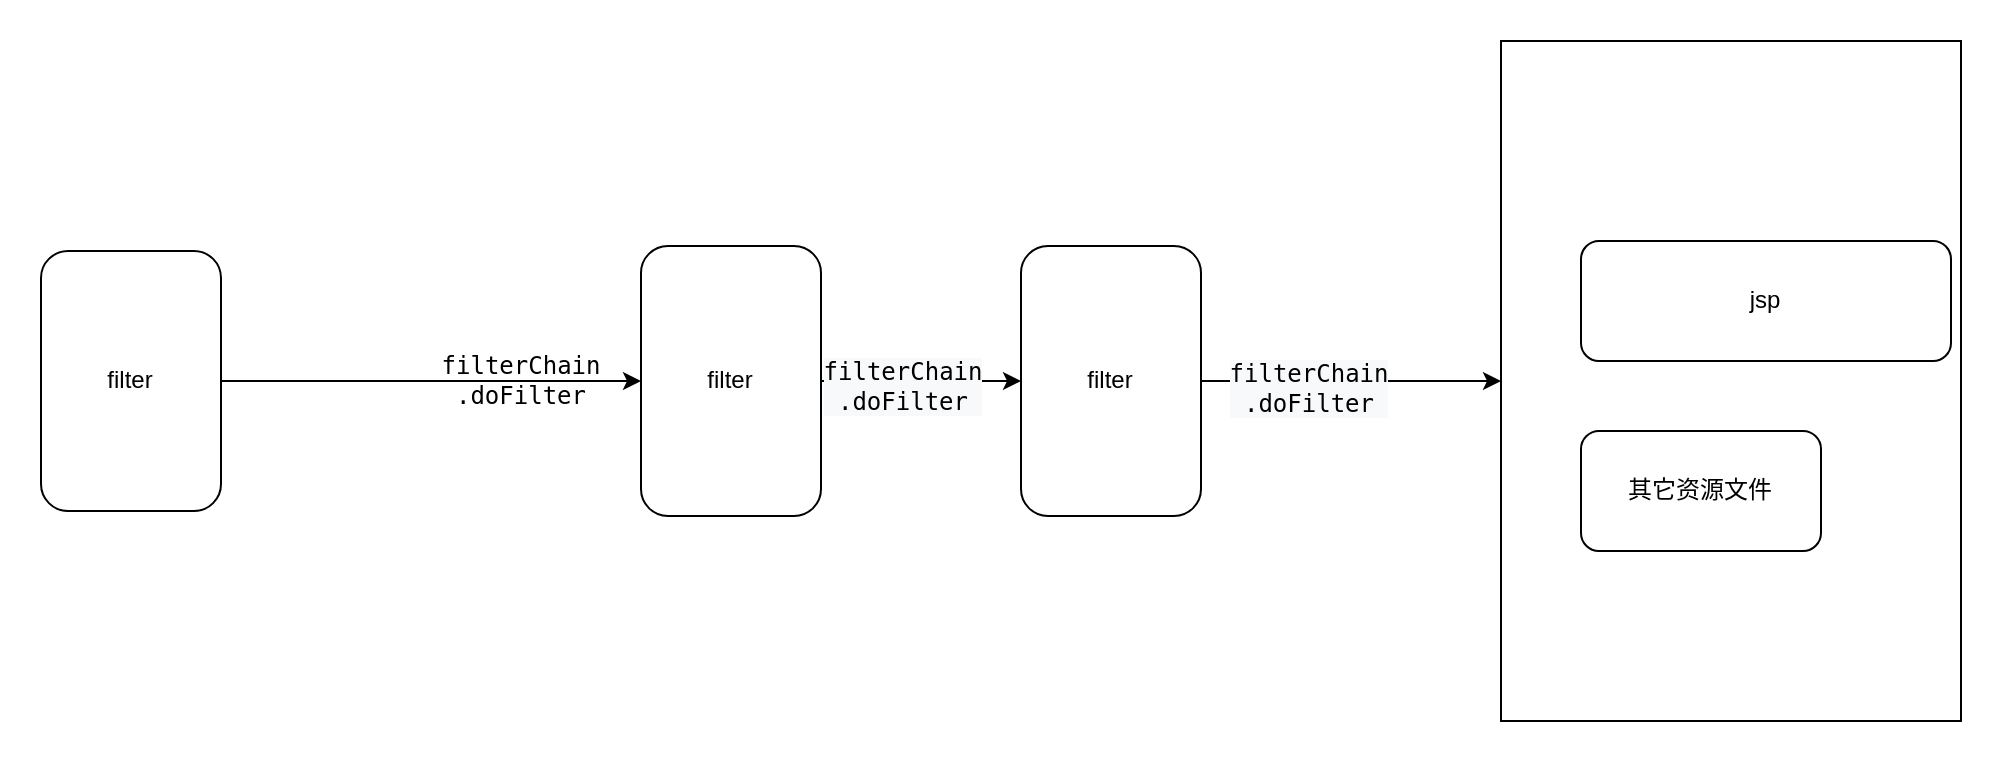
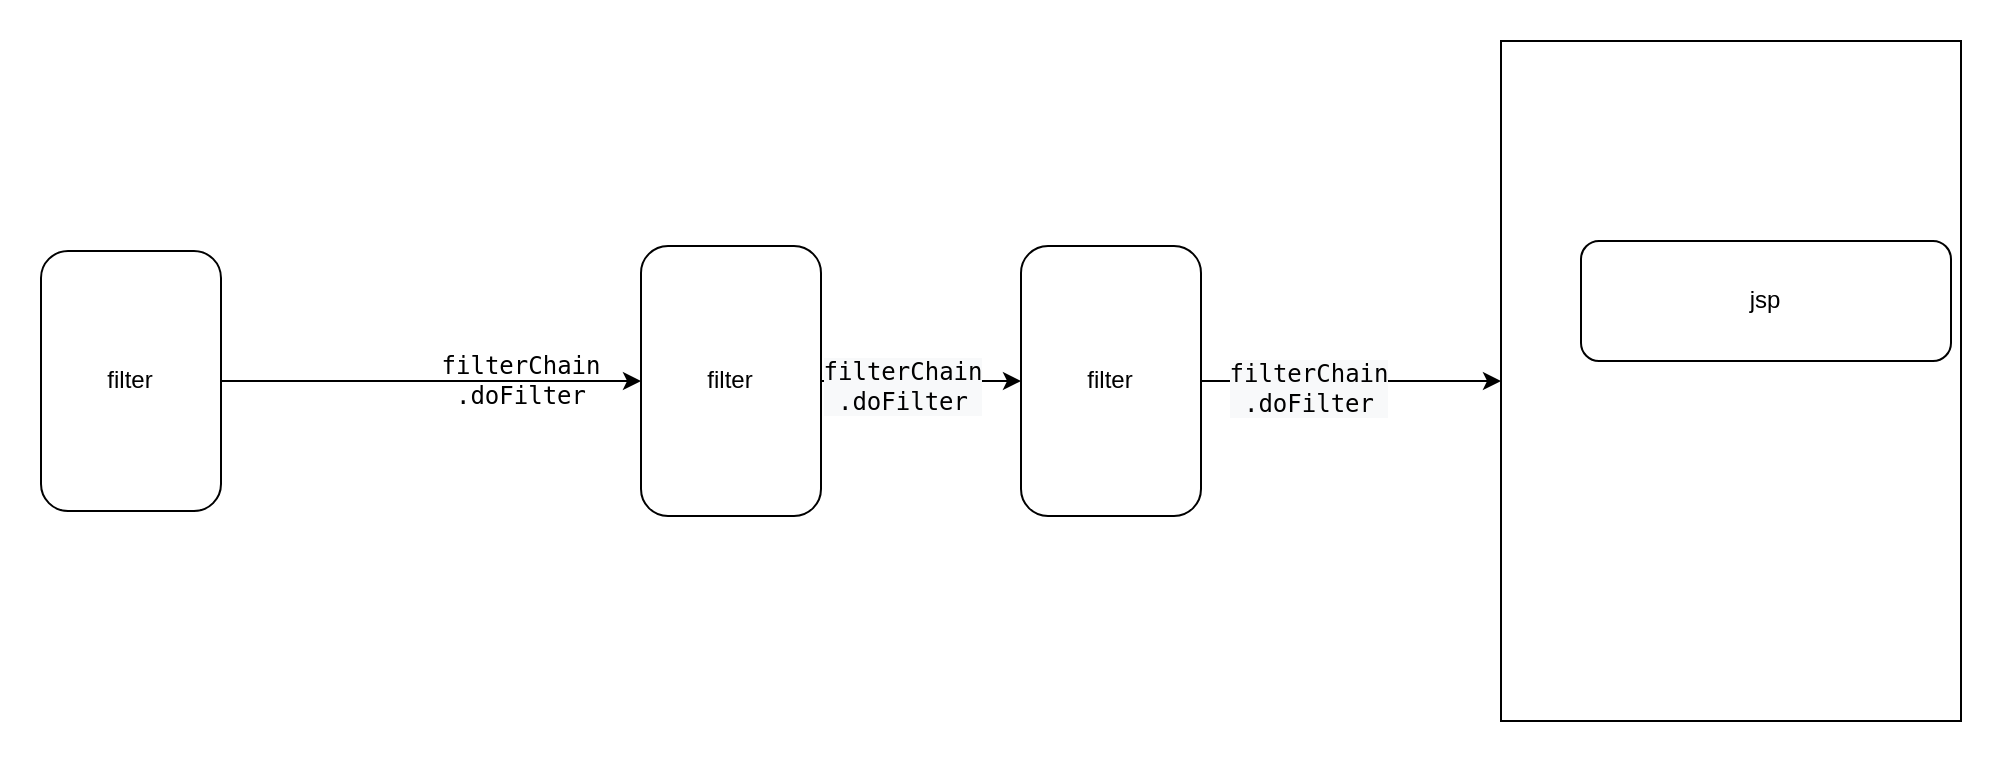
node "其它资源文件": removed
